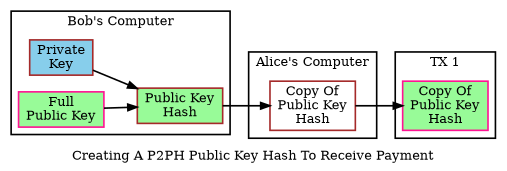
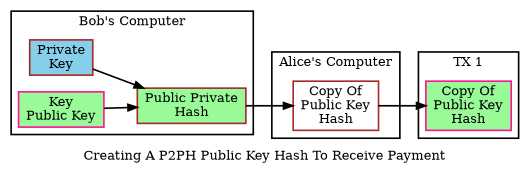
node "Public Key Hash": label "Public Key Hash" -> "Public Private Hash"
node "Full Public Key": label "Full Public Key" -> "Key Public Key"
